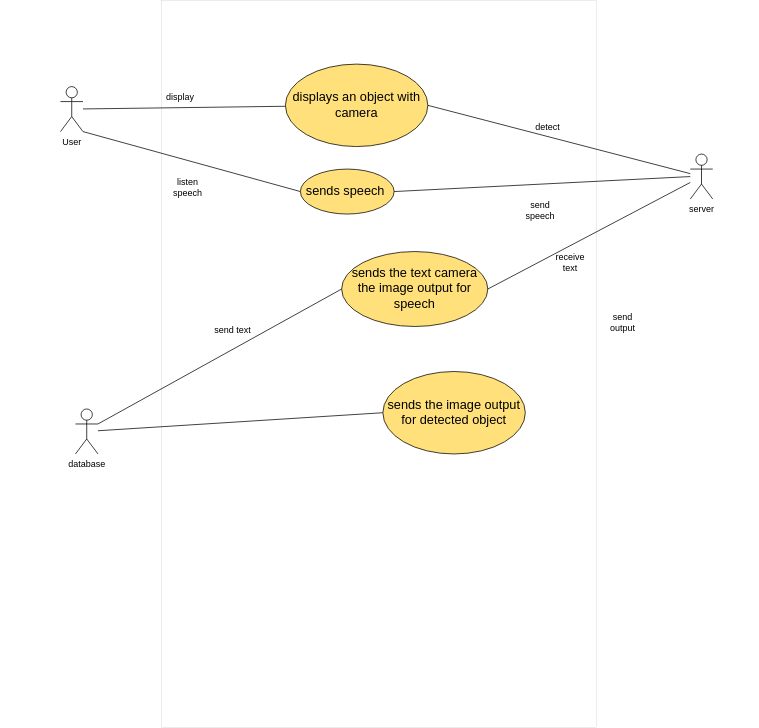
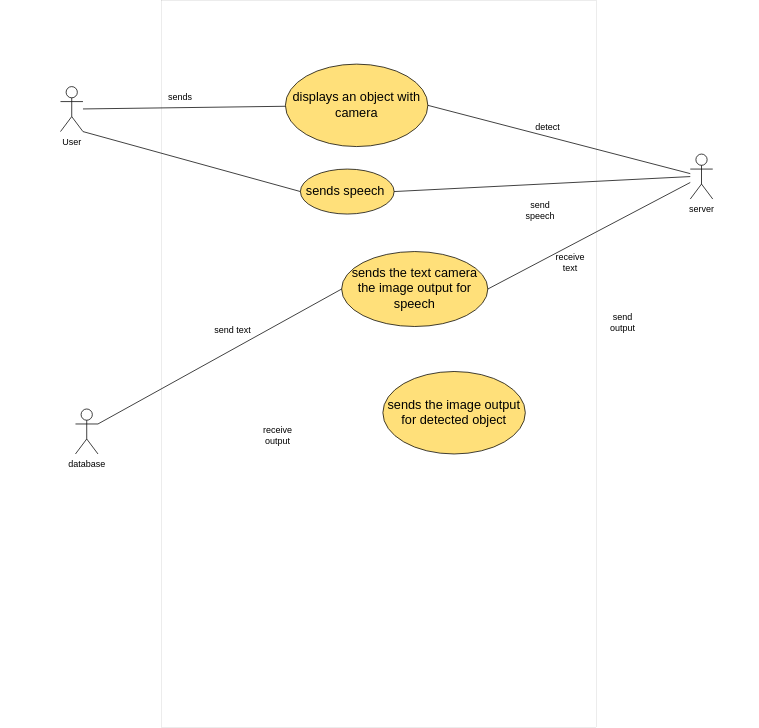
node "display": label "display" -> "sends"
node "listen speech": removed
edge "sends the image output for detected object" -- "database": removed
node "receive output": added
